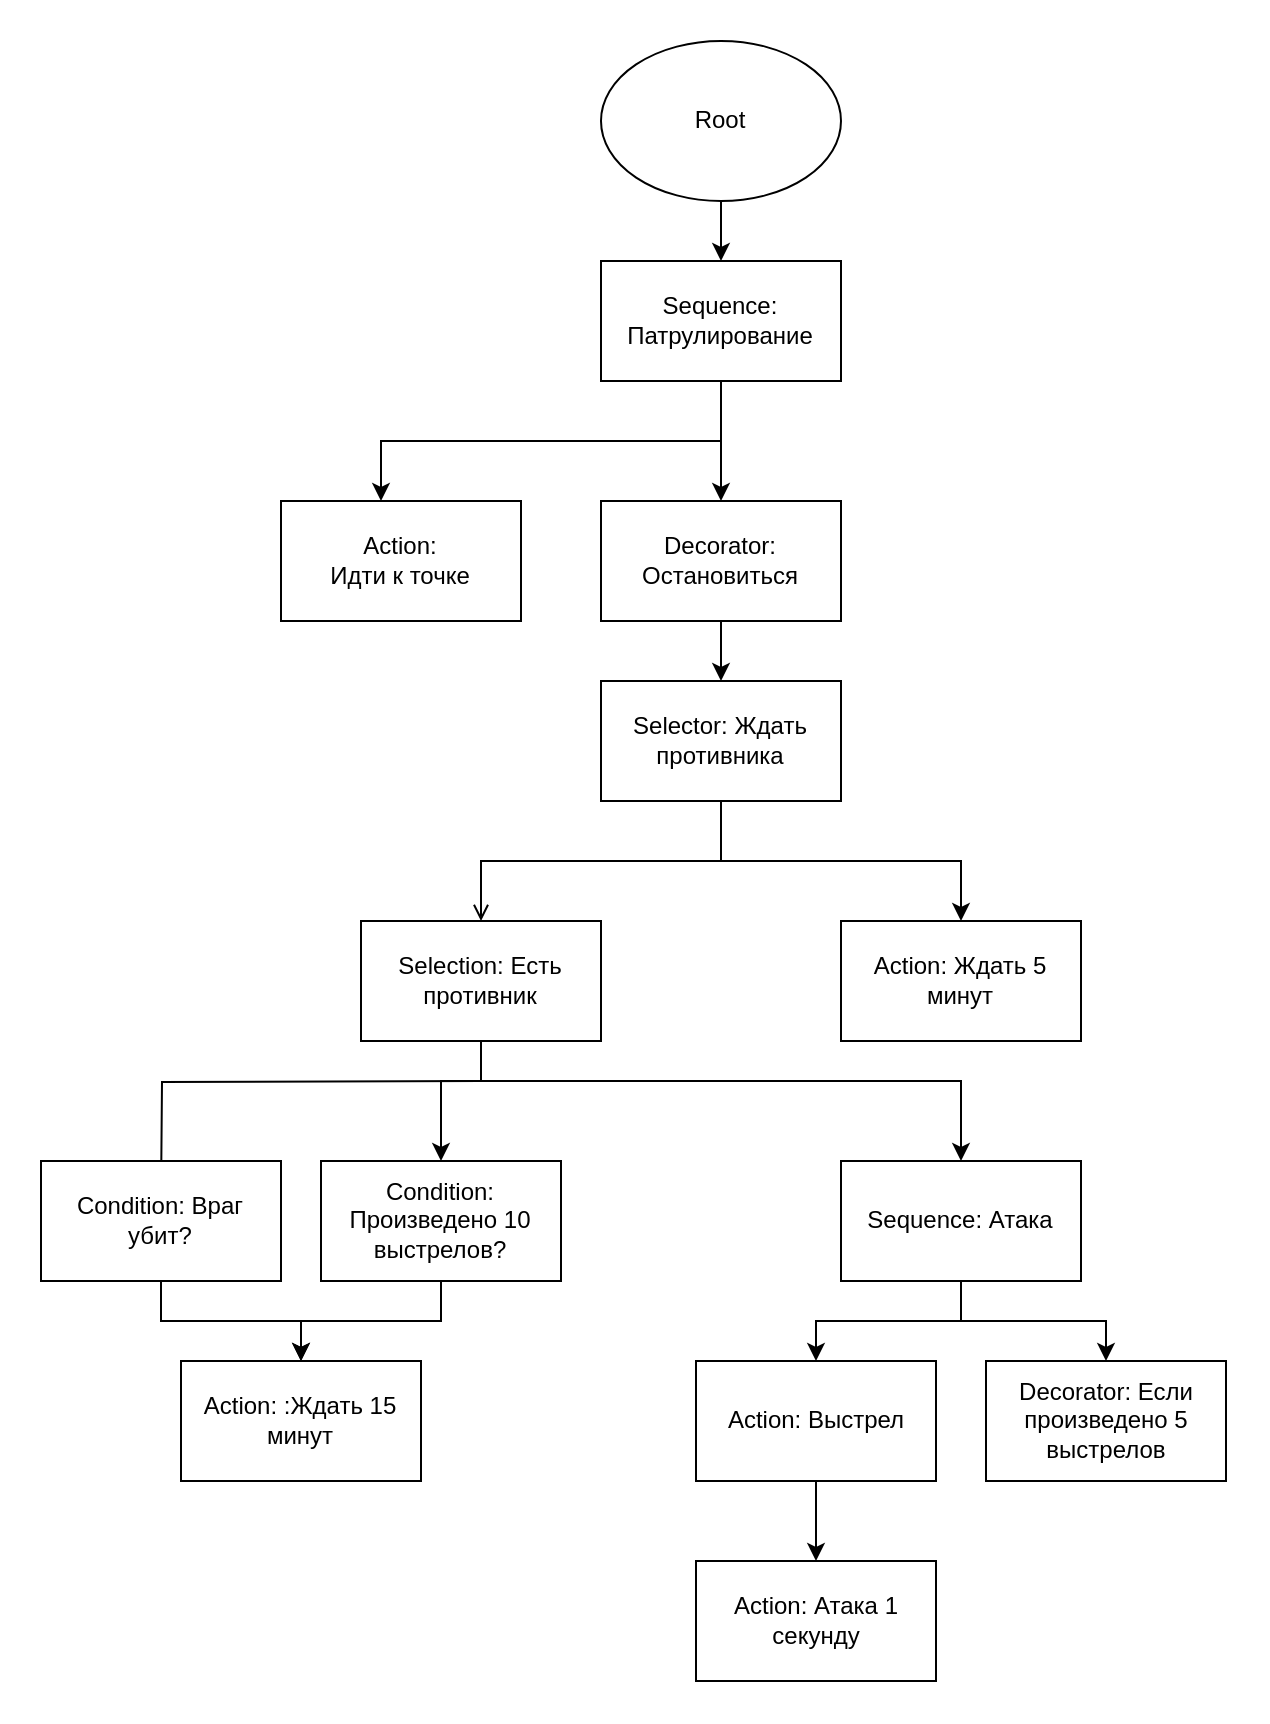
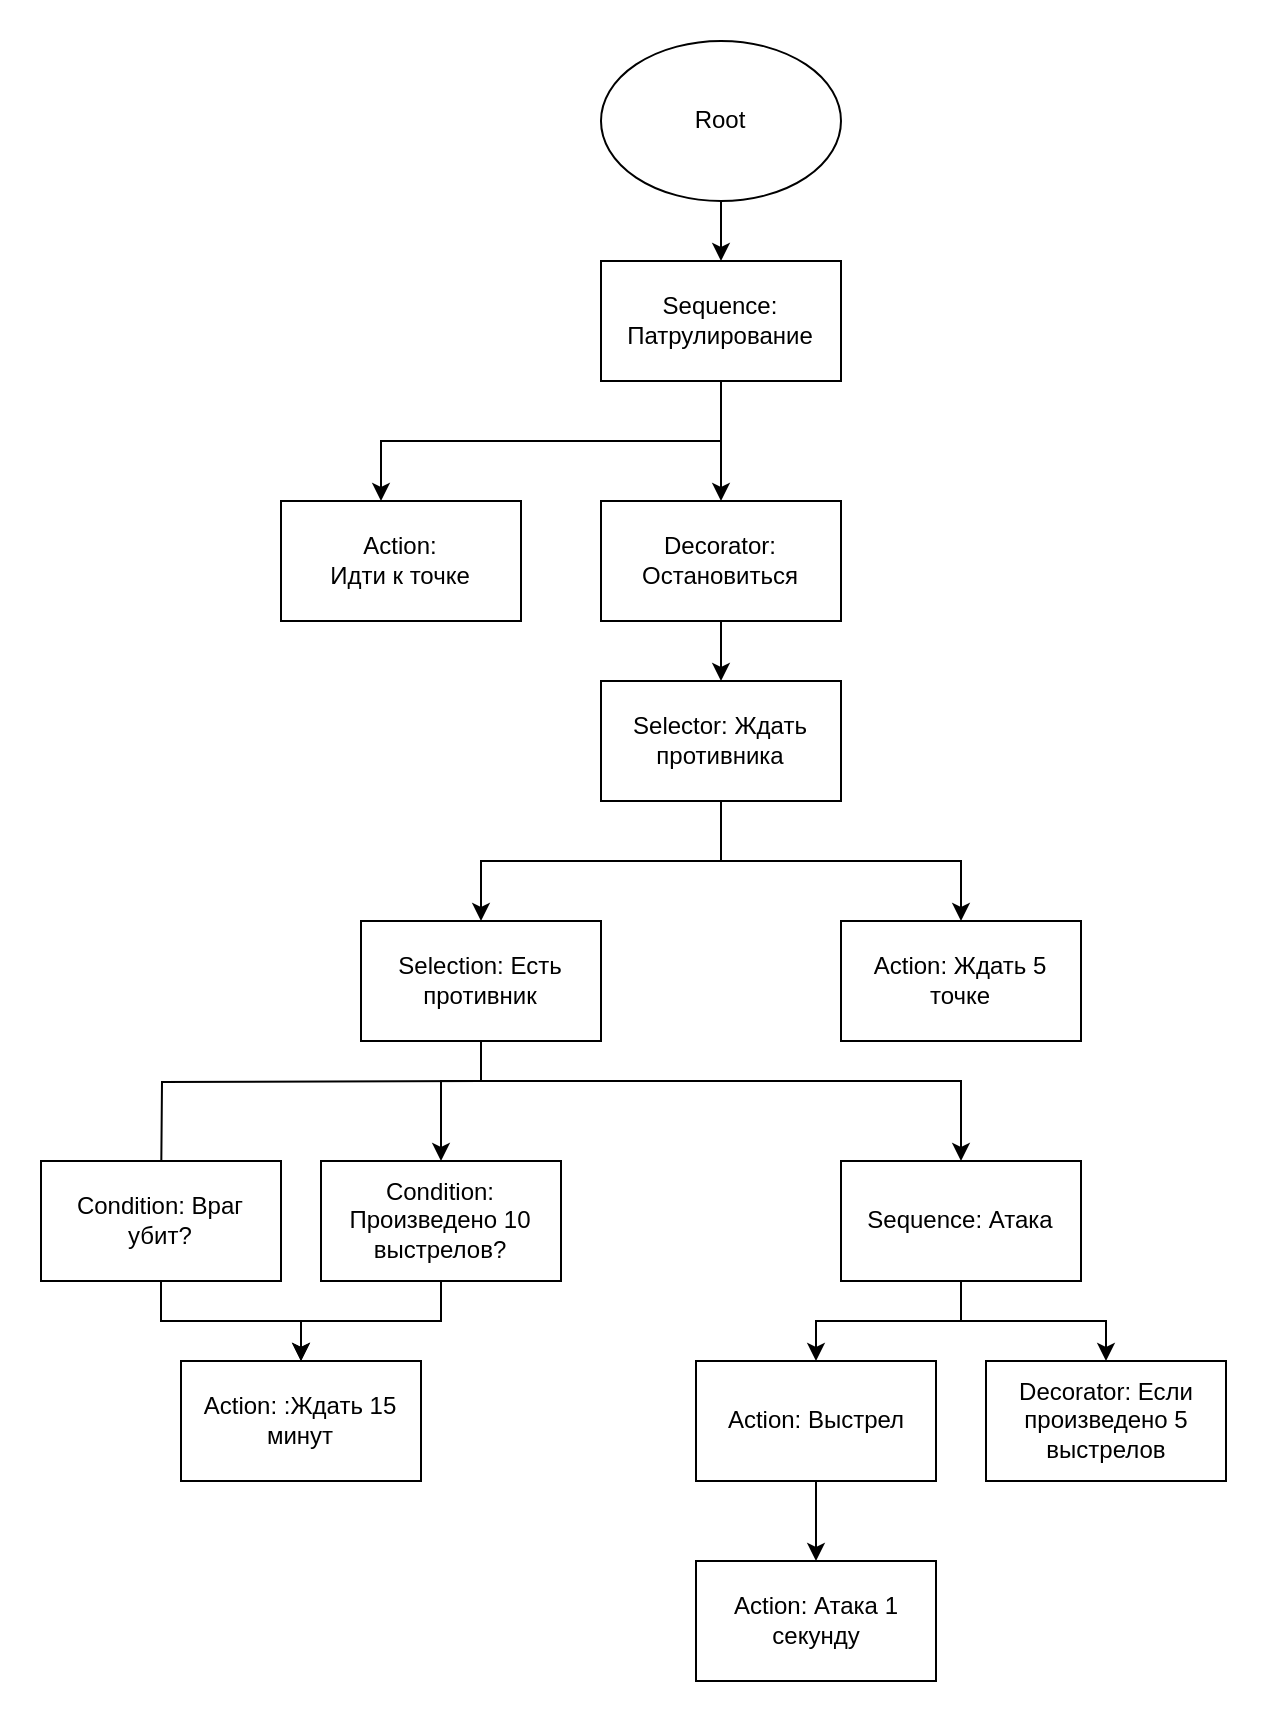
edge "Selector: Ждать противника" -> "Selection: Есть противник": arrowhead open -> classic
node "Action: Ждать 5 минут": label "Action: Ждать 5 минут" -> "Action: Ждать 5 точке"
